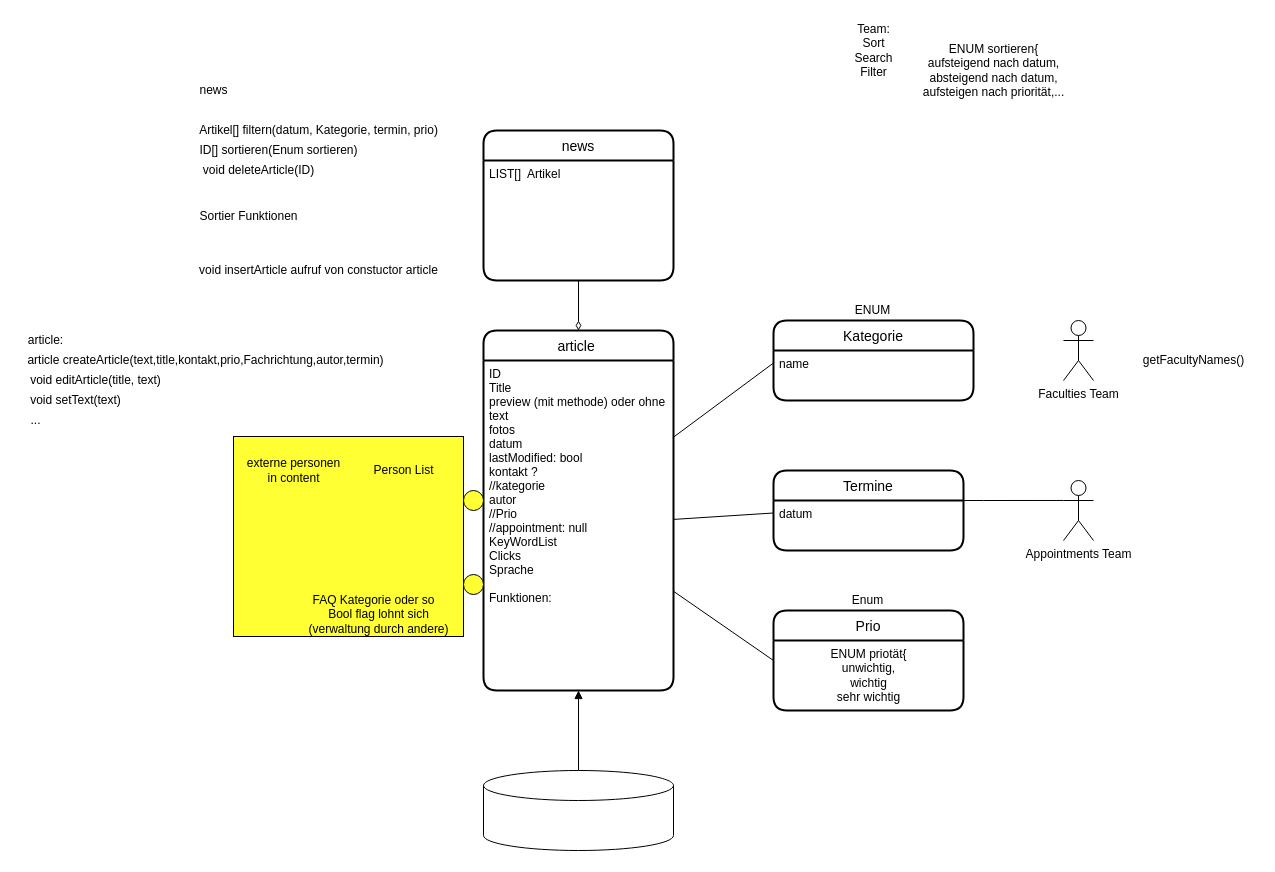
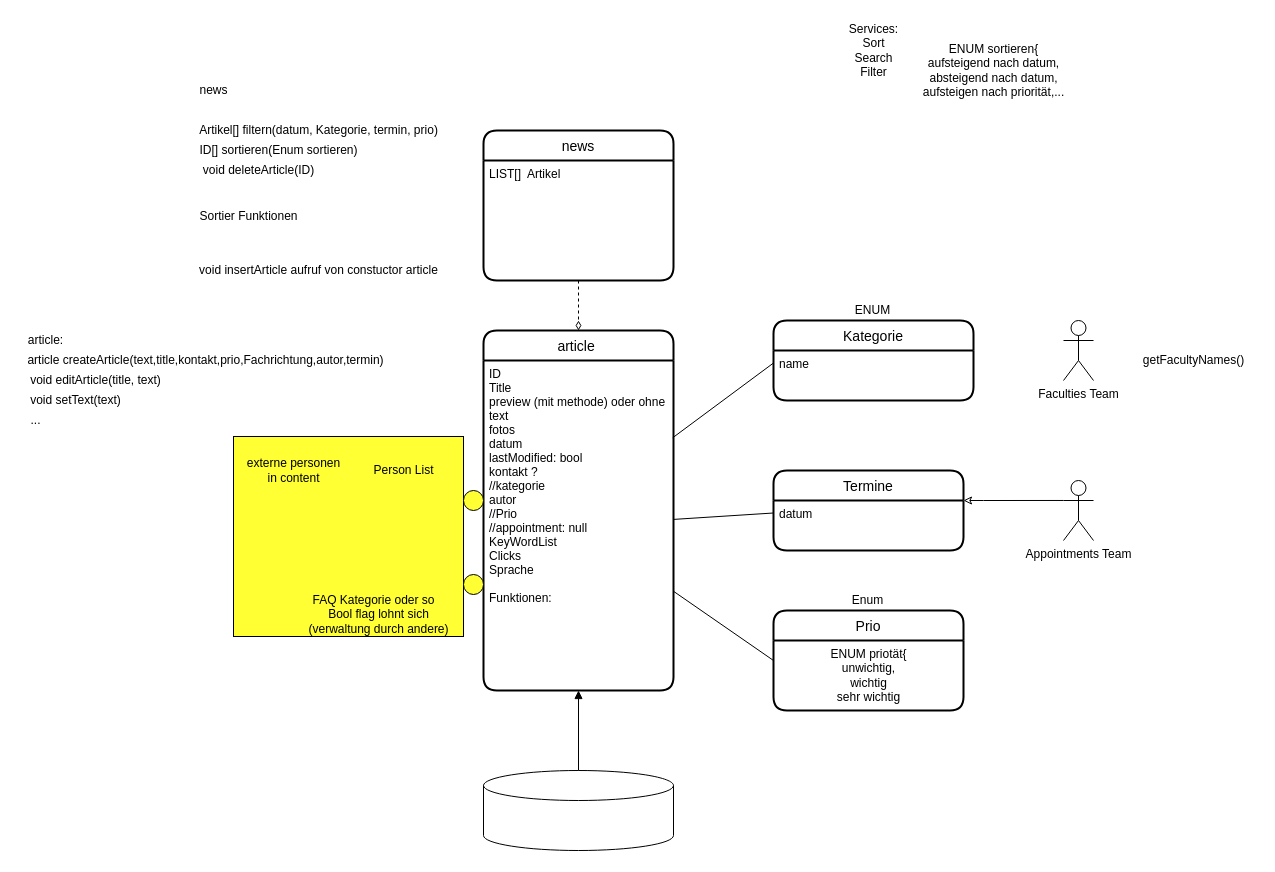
node "Team: Sort Search Filter": label "Team: Sort Search Filter" -> "Services: Sort Search Filter"
edge "LIST[] Artikel" -> "article": style solid -> dashed
edge "Appointments Team" -- "datum": arrowhead none -> classic
